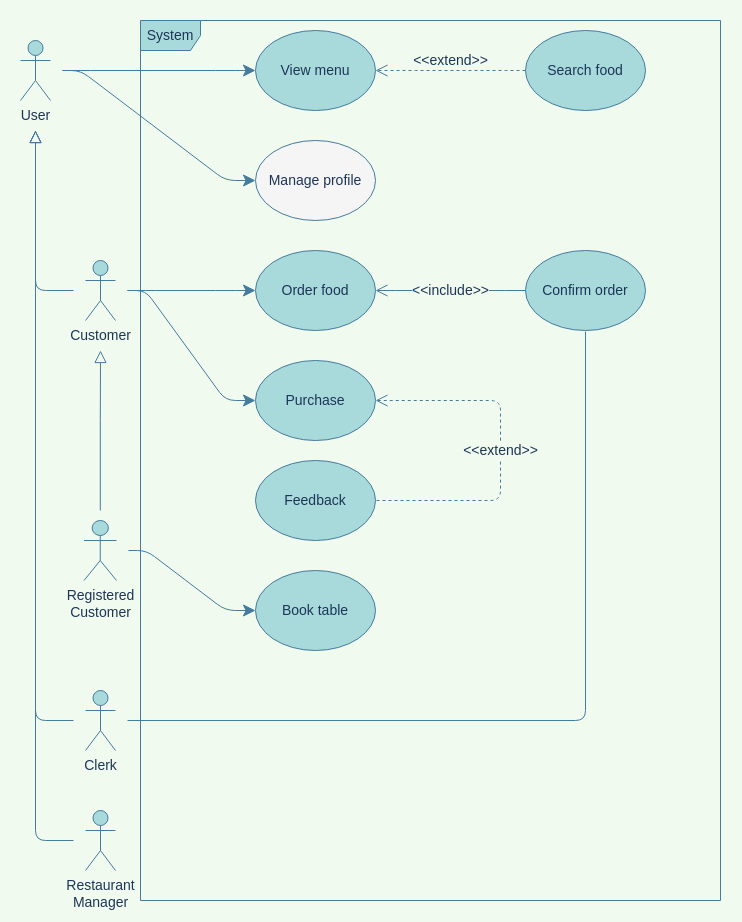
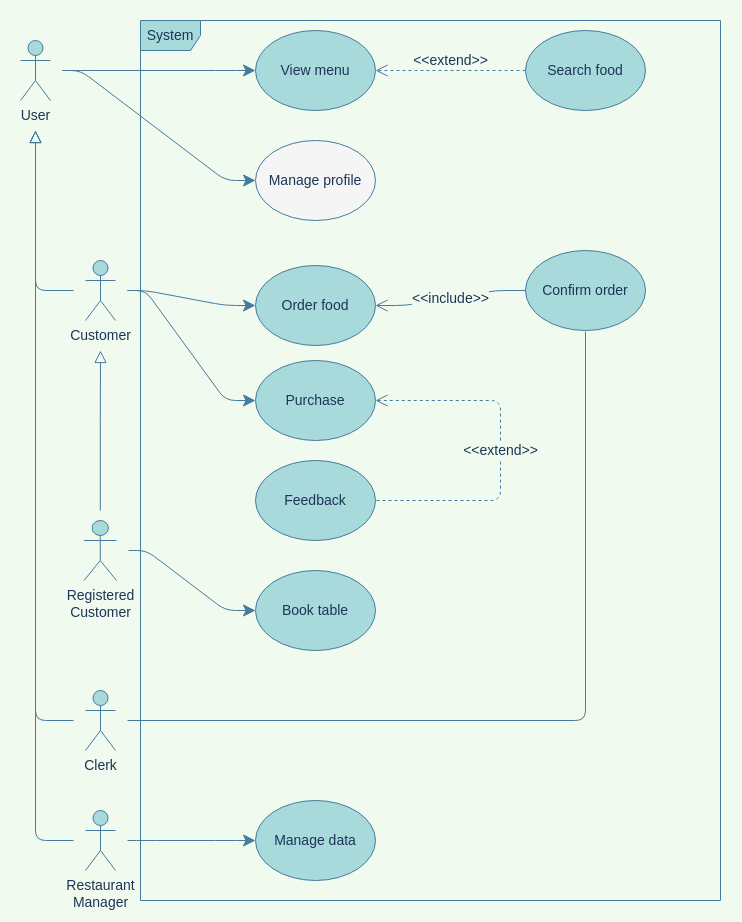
node "Order food": moved (316, 291) -> (316, 306)
edge "Restaurant Manager" -> "Manage data": added
node "Manage data": added
